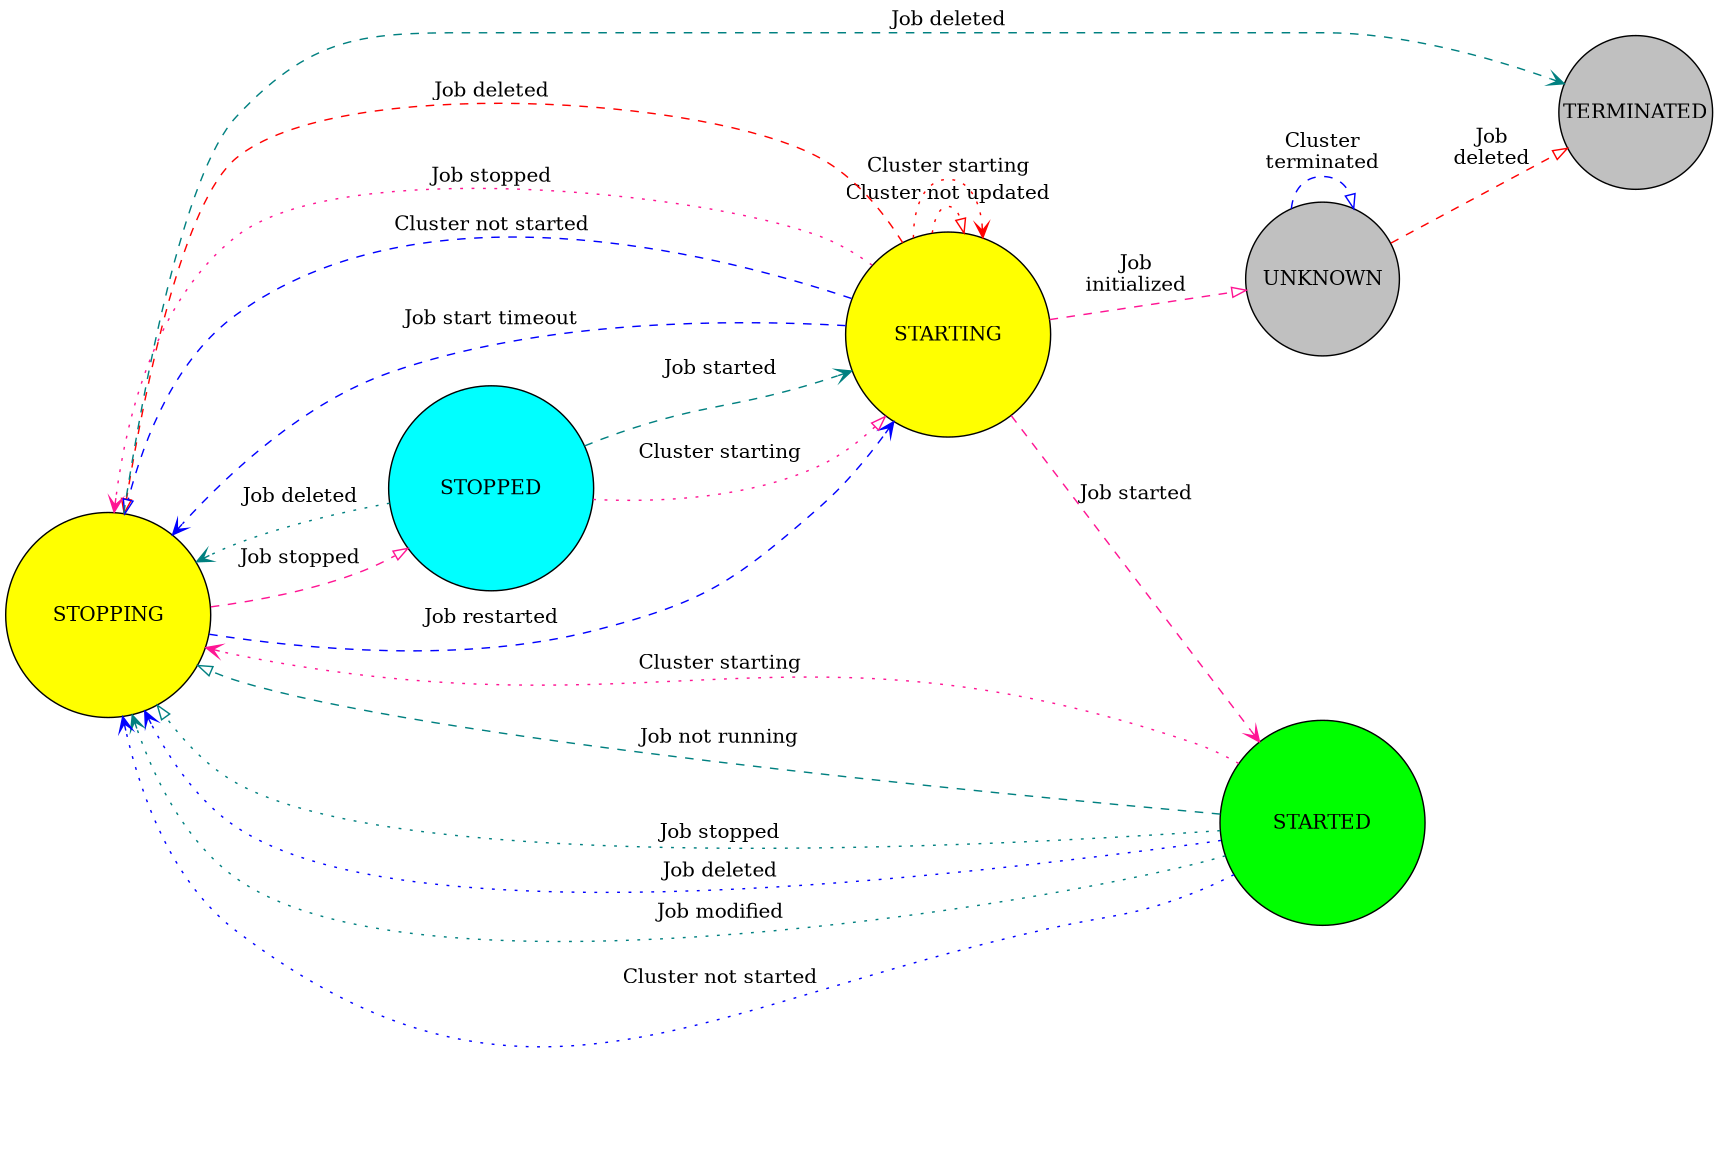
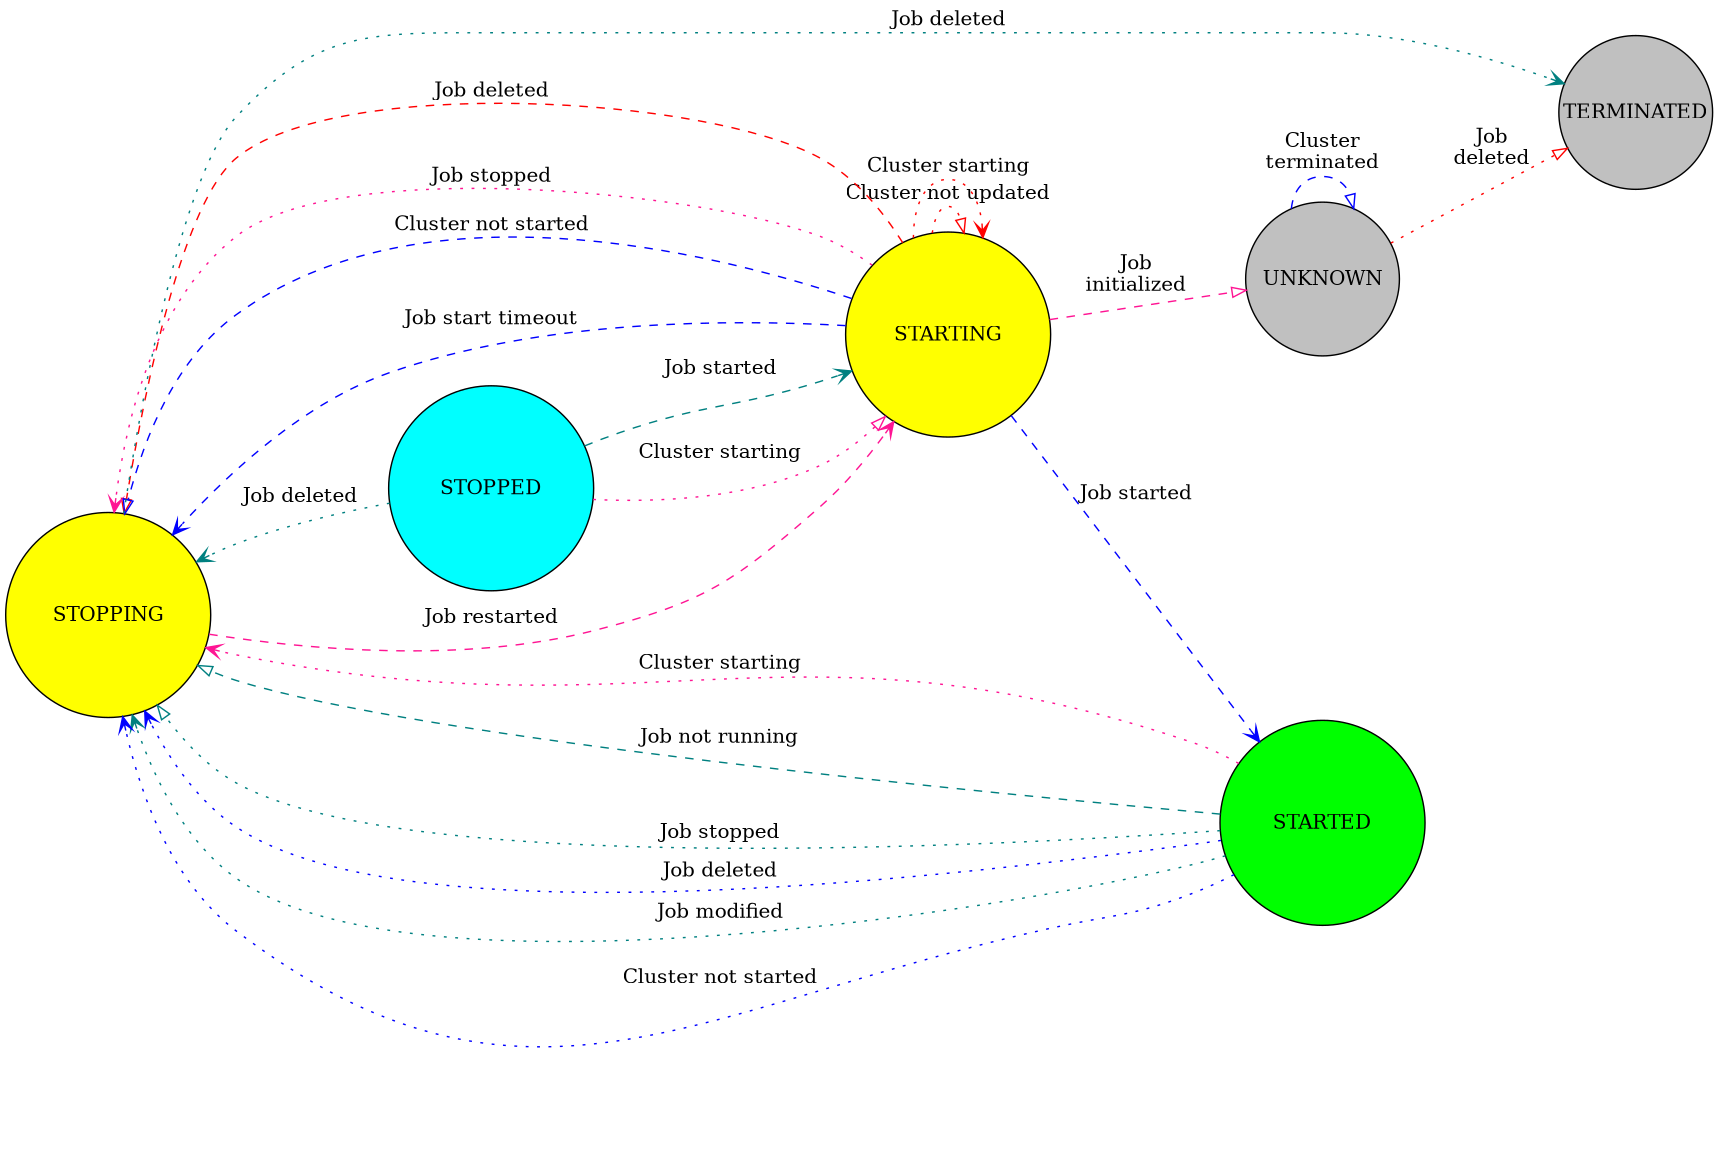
edge "STOPPING" -> "TERMINATED": style dashed -> dotted
edge "UNKNOWN" -> "TERMINATED": style dashed -> dotted
edge "STARTING" -> "STARTED": color deeppink -> blue
edge "STOPPING" -> "STOPPED": removed, label "Job stopped"
edge "STOPPING" -> "STARTING": color blue -> deeppink
